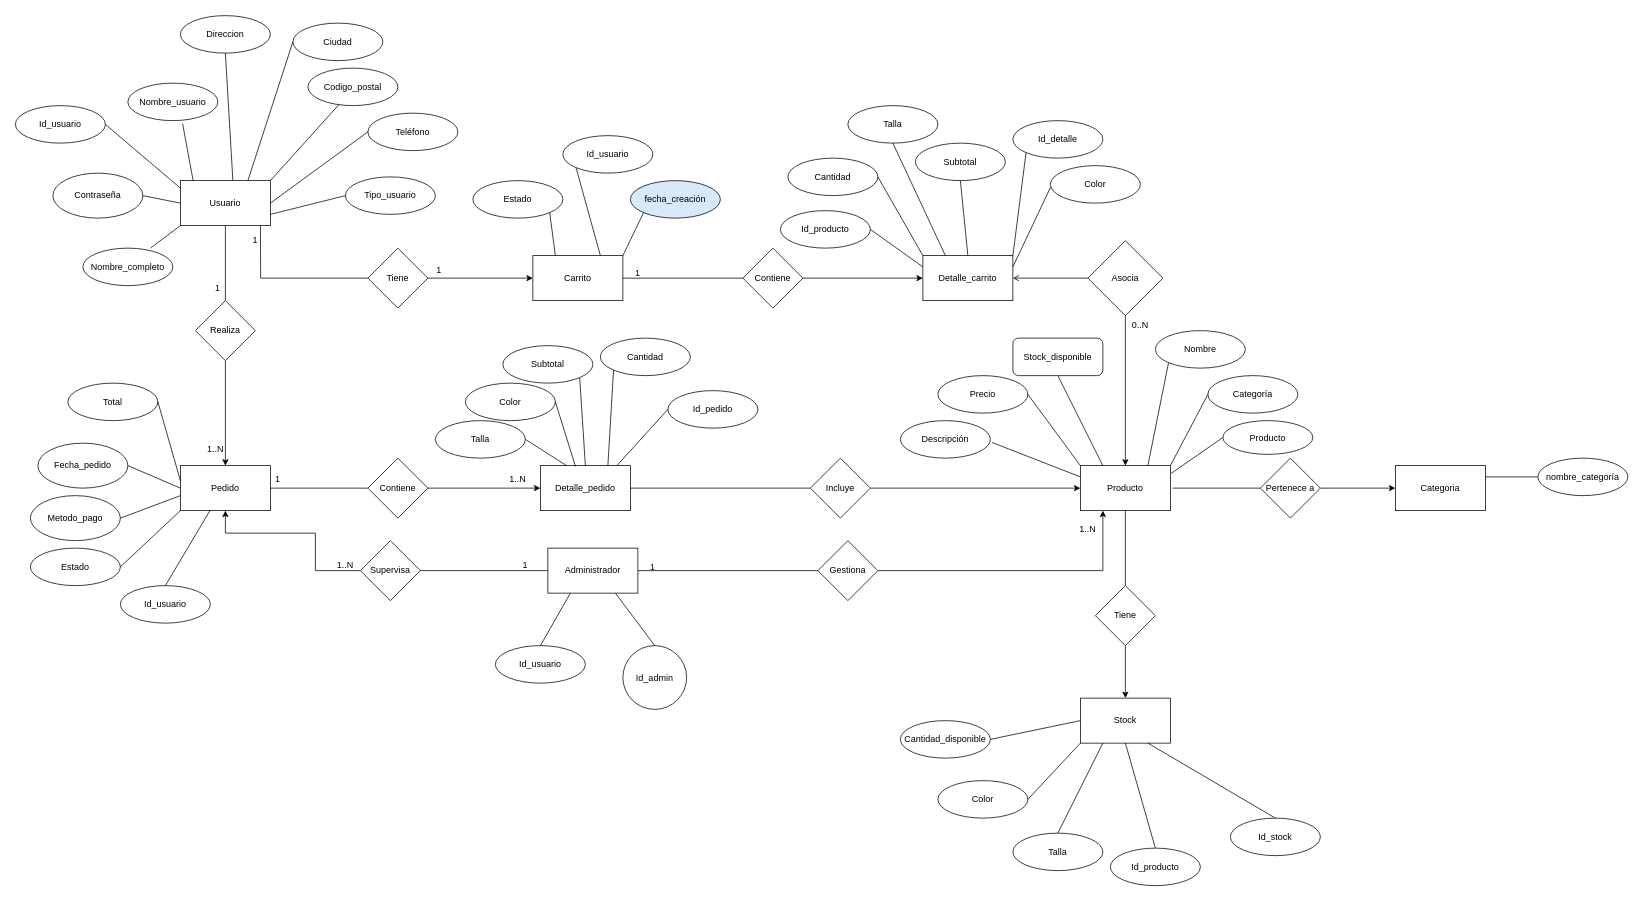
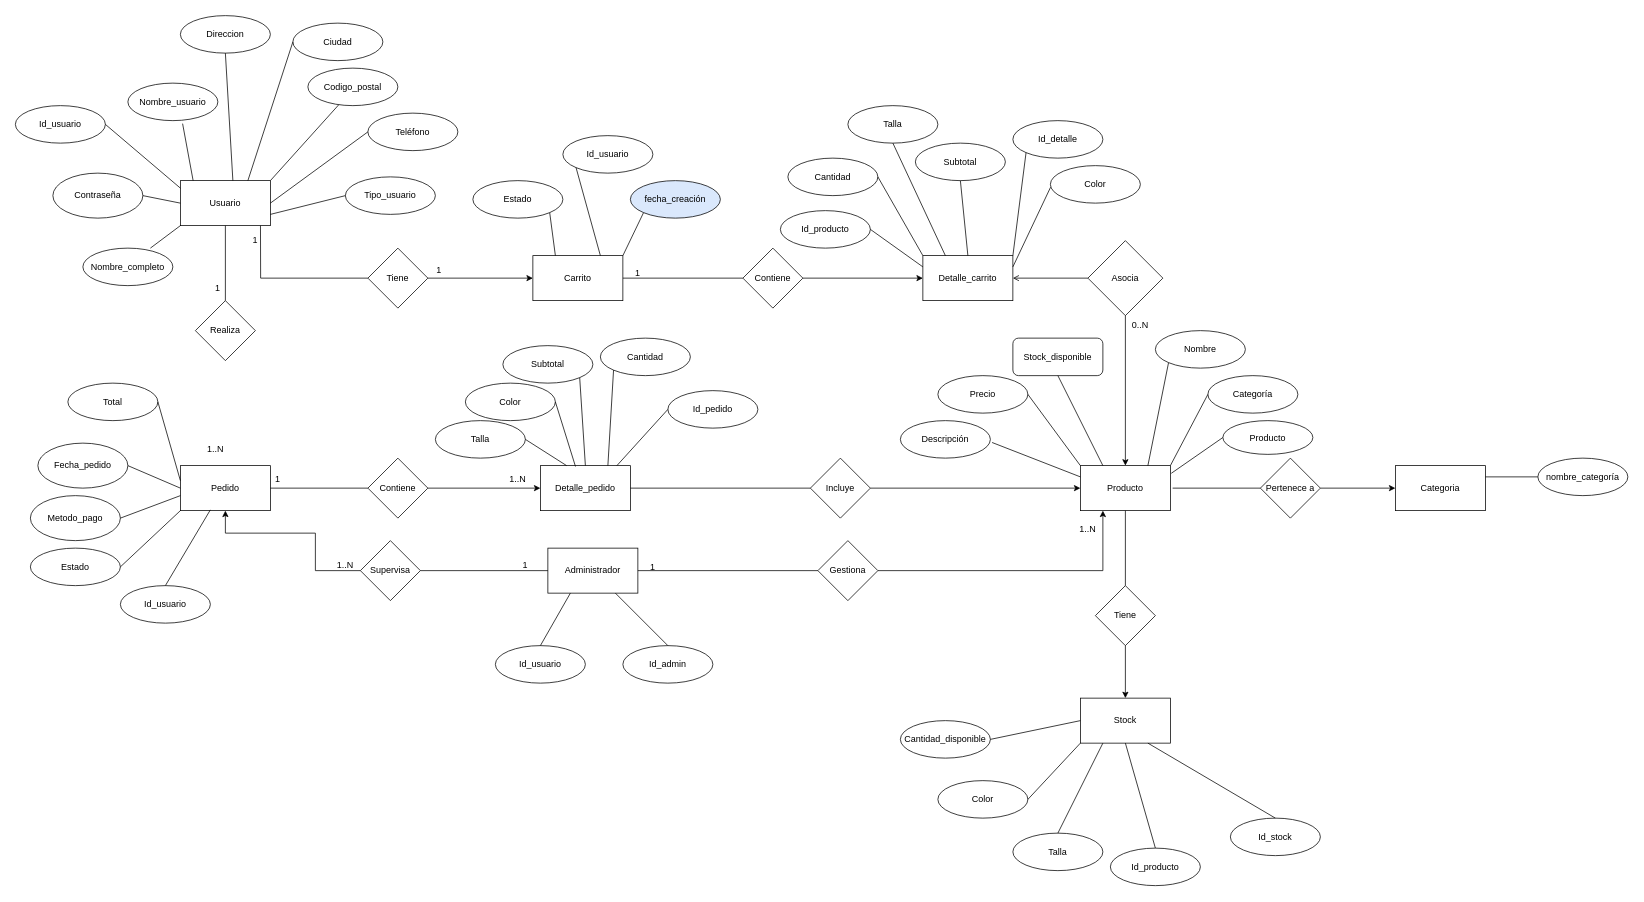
edge "Realiza" -> "Pedido": removed
node "Id_admin": size 64x64 -> 90x38
